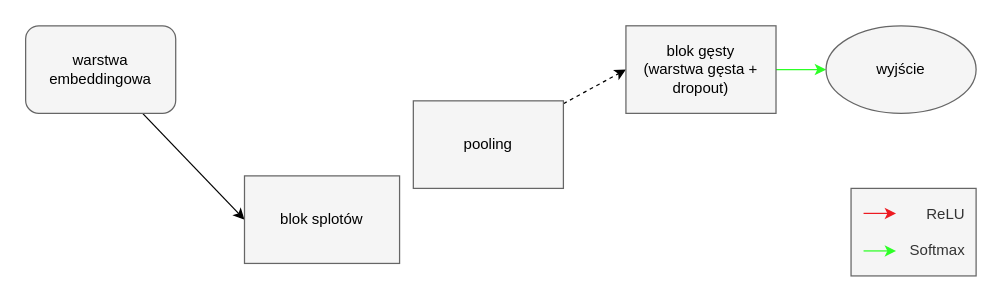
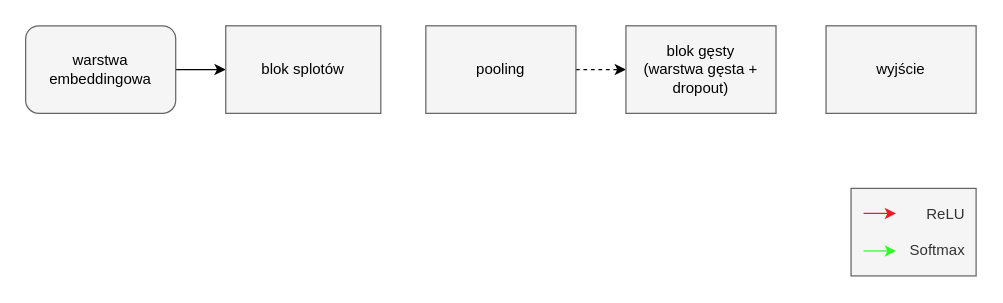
edge "blok gęsty (warstwa gęsta + dropout)" -> "wyjście": removed
node "wyjście": shape ellipse -> rectangle
node "pooling": moved (488, 144) -> (501, 69)
node "blok splotów": moved (322, 219) -> (303, 69)
